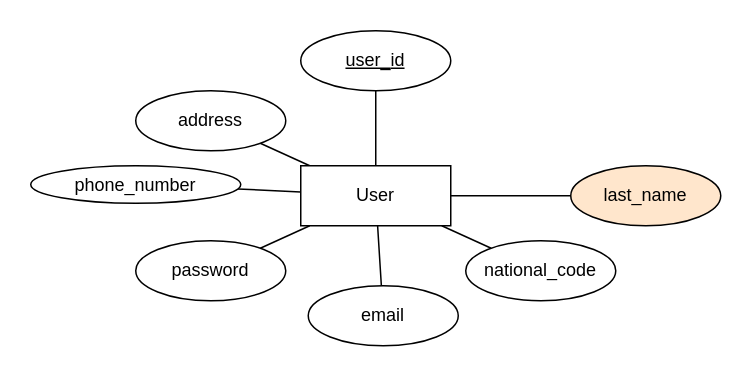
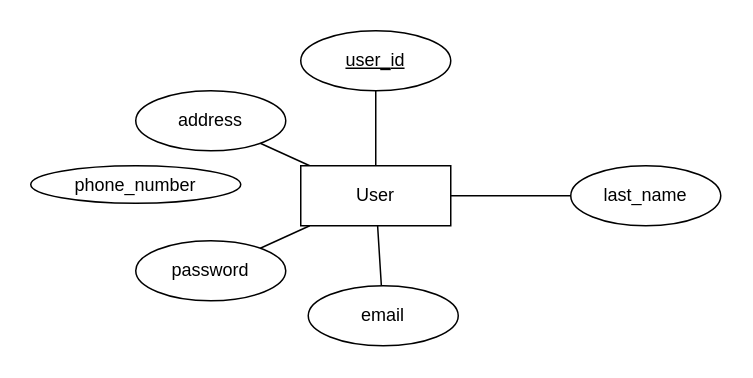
edge "phone_number" -- "User": removed
node "last_name": fillcolor #ffe6cc -> #ffffff
edge "User" -- "national_code": removed
node "national_code": removed
